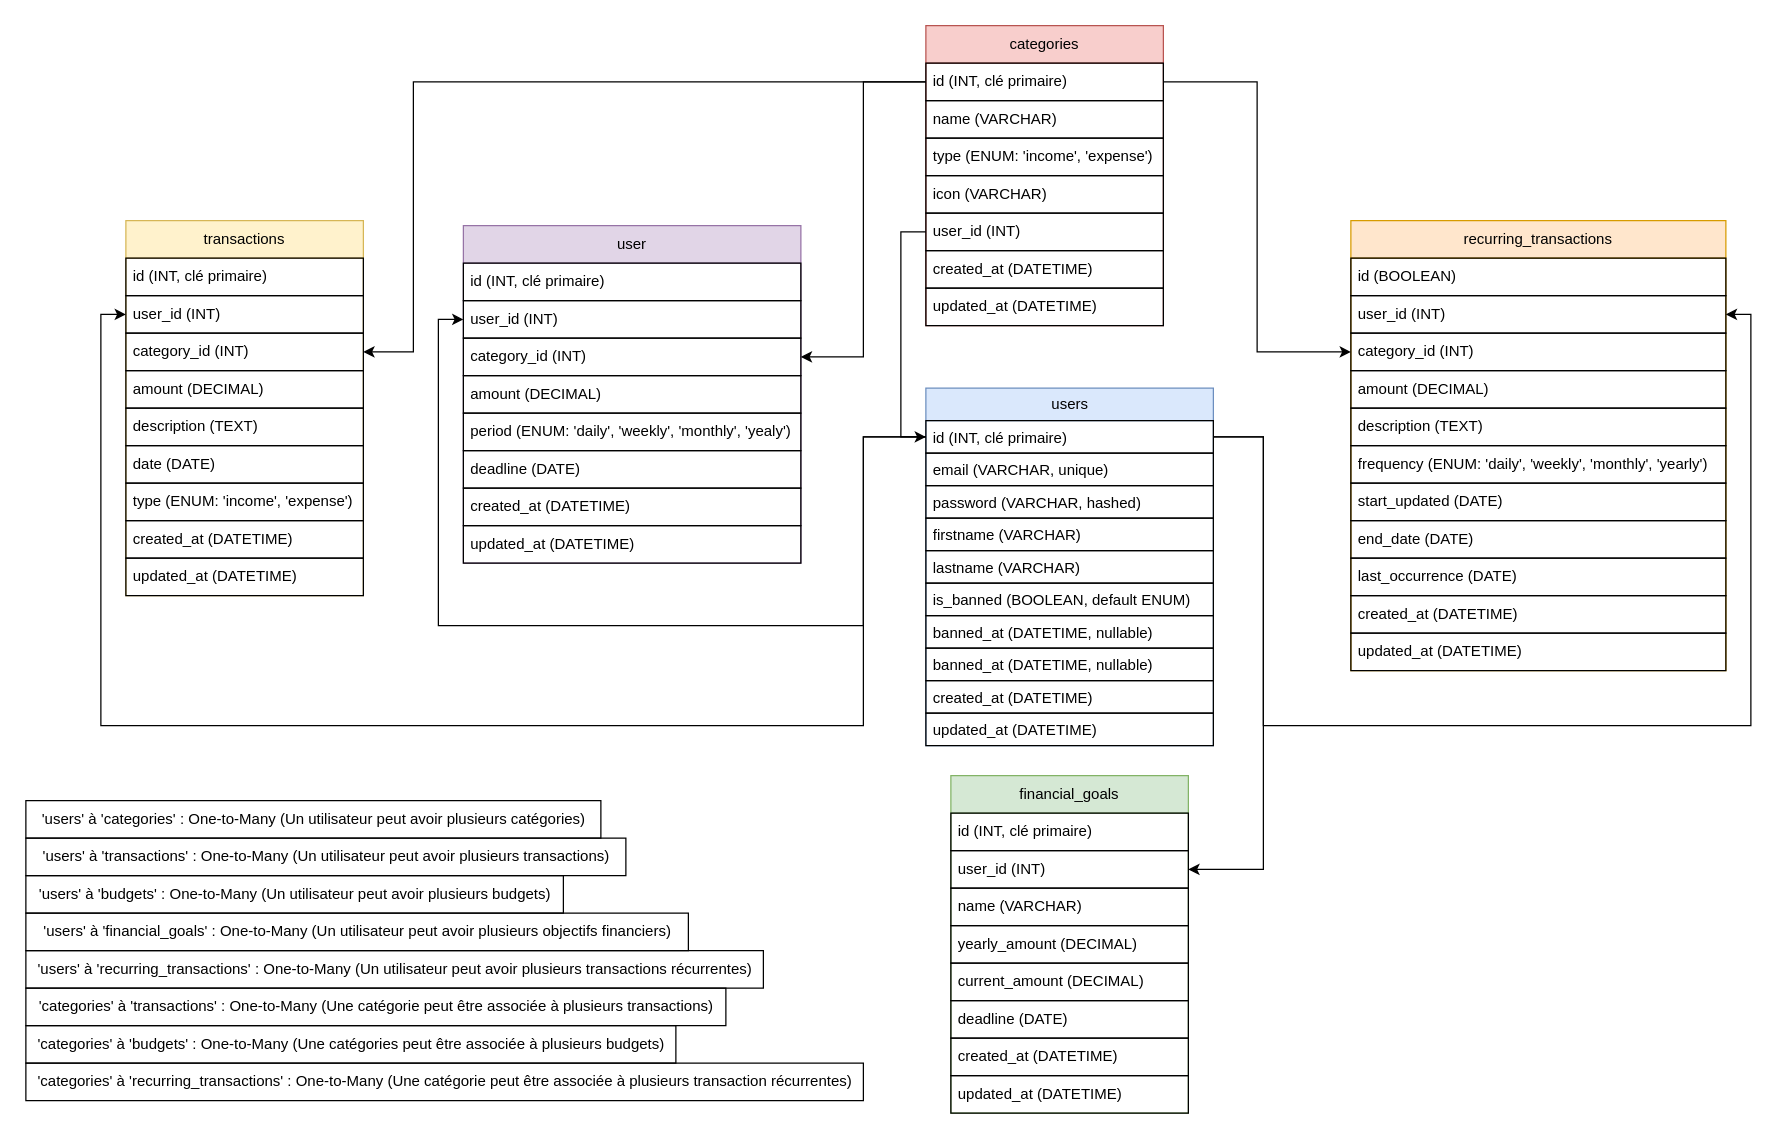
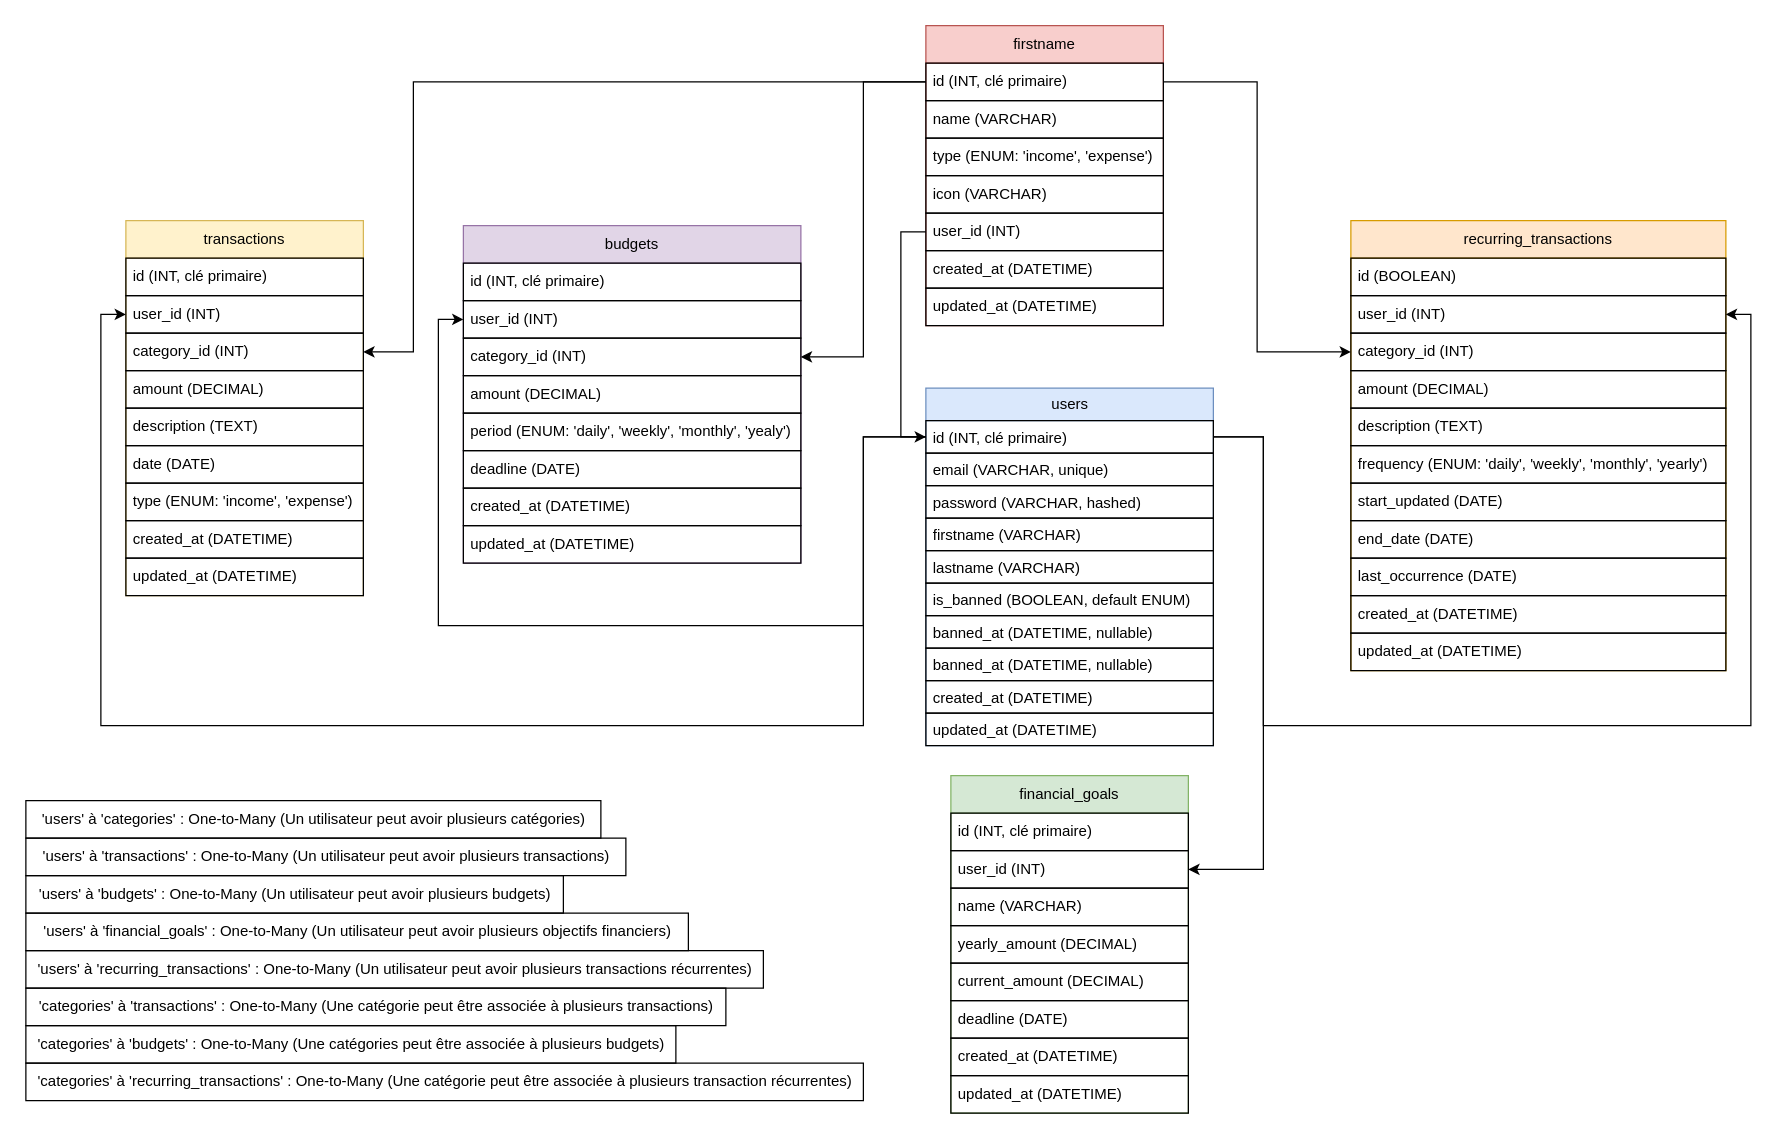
node "categories": label "categories" -> "firstname"
node "user": label "user" -> "budgets"
